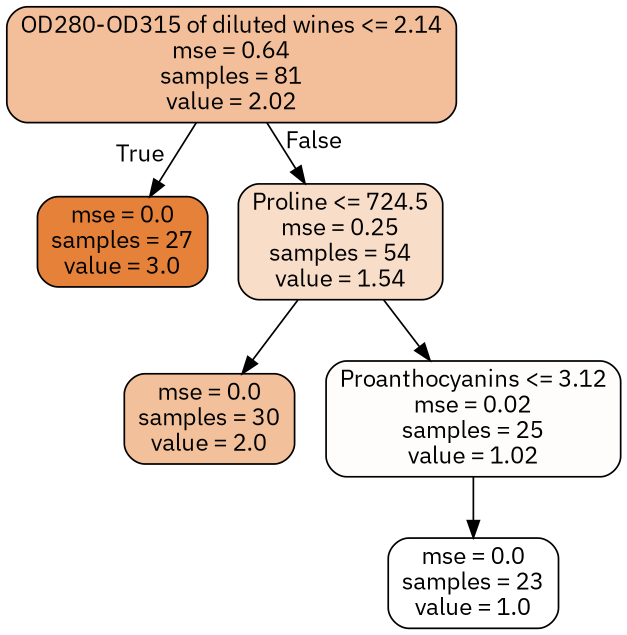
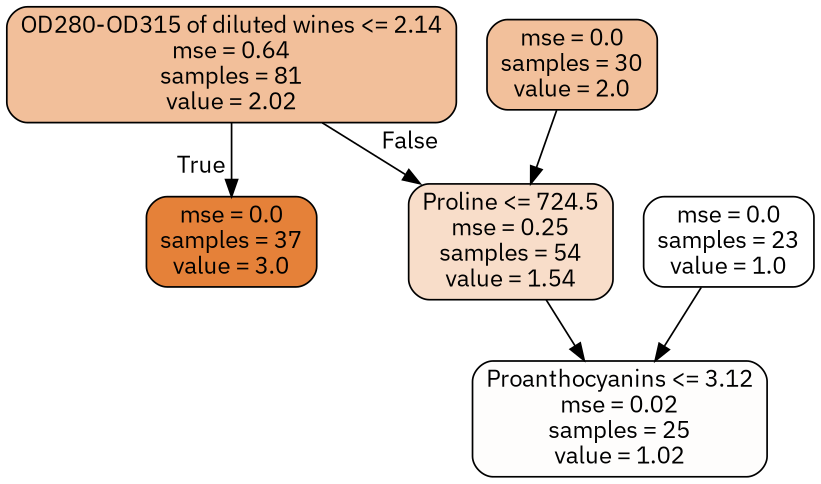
node "mse = 0.0 samples = 27 value = 3.0": label "mse = 0.0 samples = 27 value = 3.0" -> "mse = 0.0 samples = 37 value = 3.0"
edge "Proline <= 724.5 mse = 0.25 samples = 54 value = 1.54" -> "mse = 0.0 samples = 30 value = 2.0": reversed
edge "Proanthocyanins <= 3.12 mse = 0.02 samples = 25 value = 1.02" -> "mse = 0.0 samples = 23 value = 1.0": reversed
